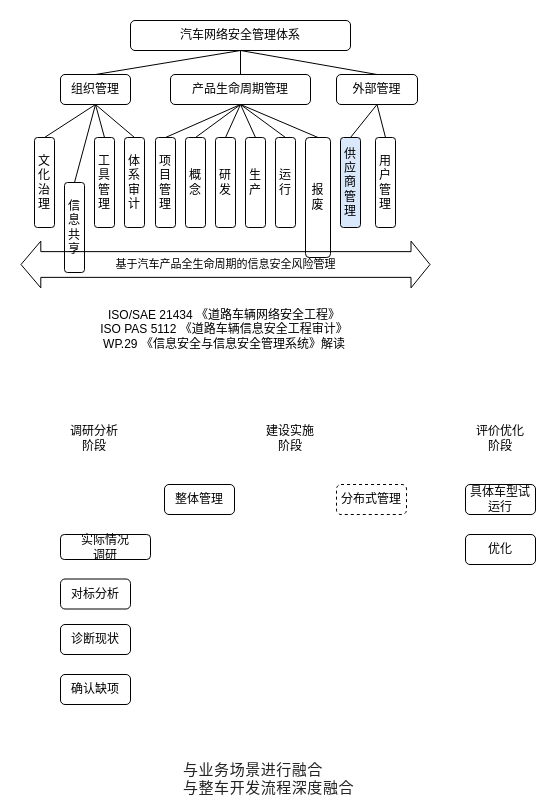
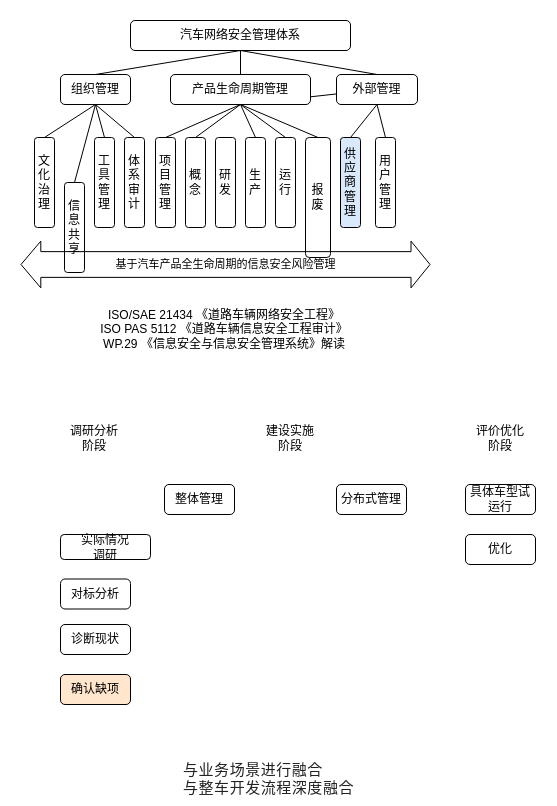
edge "产品生命周期管理" -- "研发": now "产品生命周期管理" -- "外部管理"
node "分布式管理": style dashed -> solid
node "确认缺项": fillcolor #ffffff -> #ffe6cc
